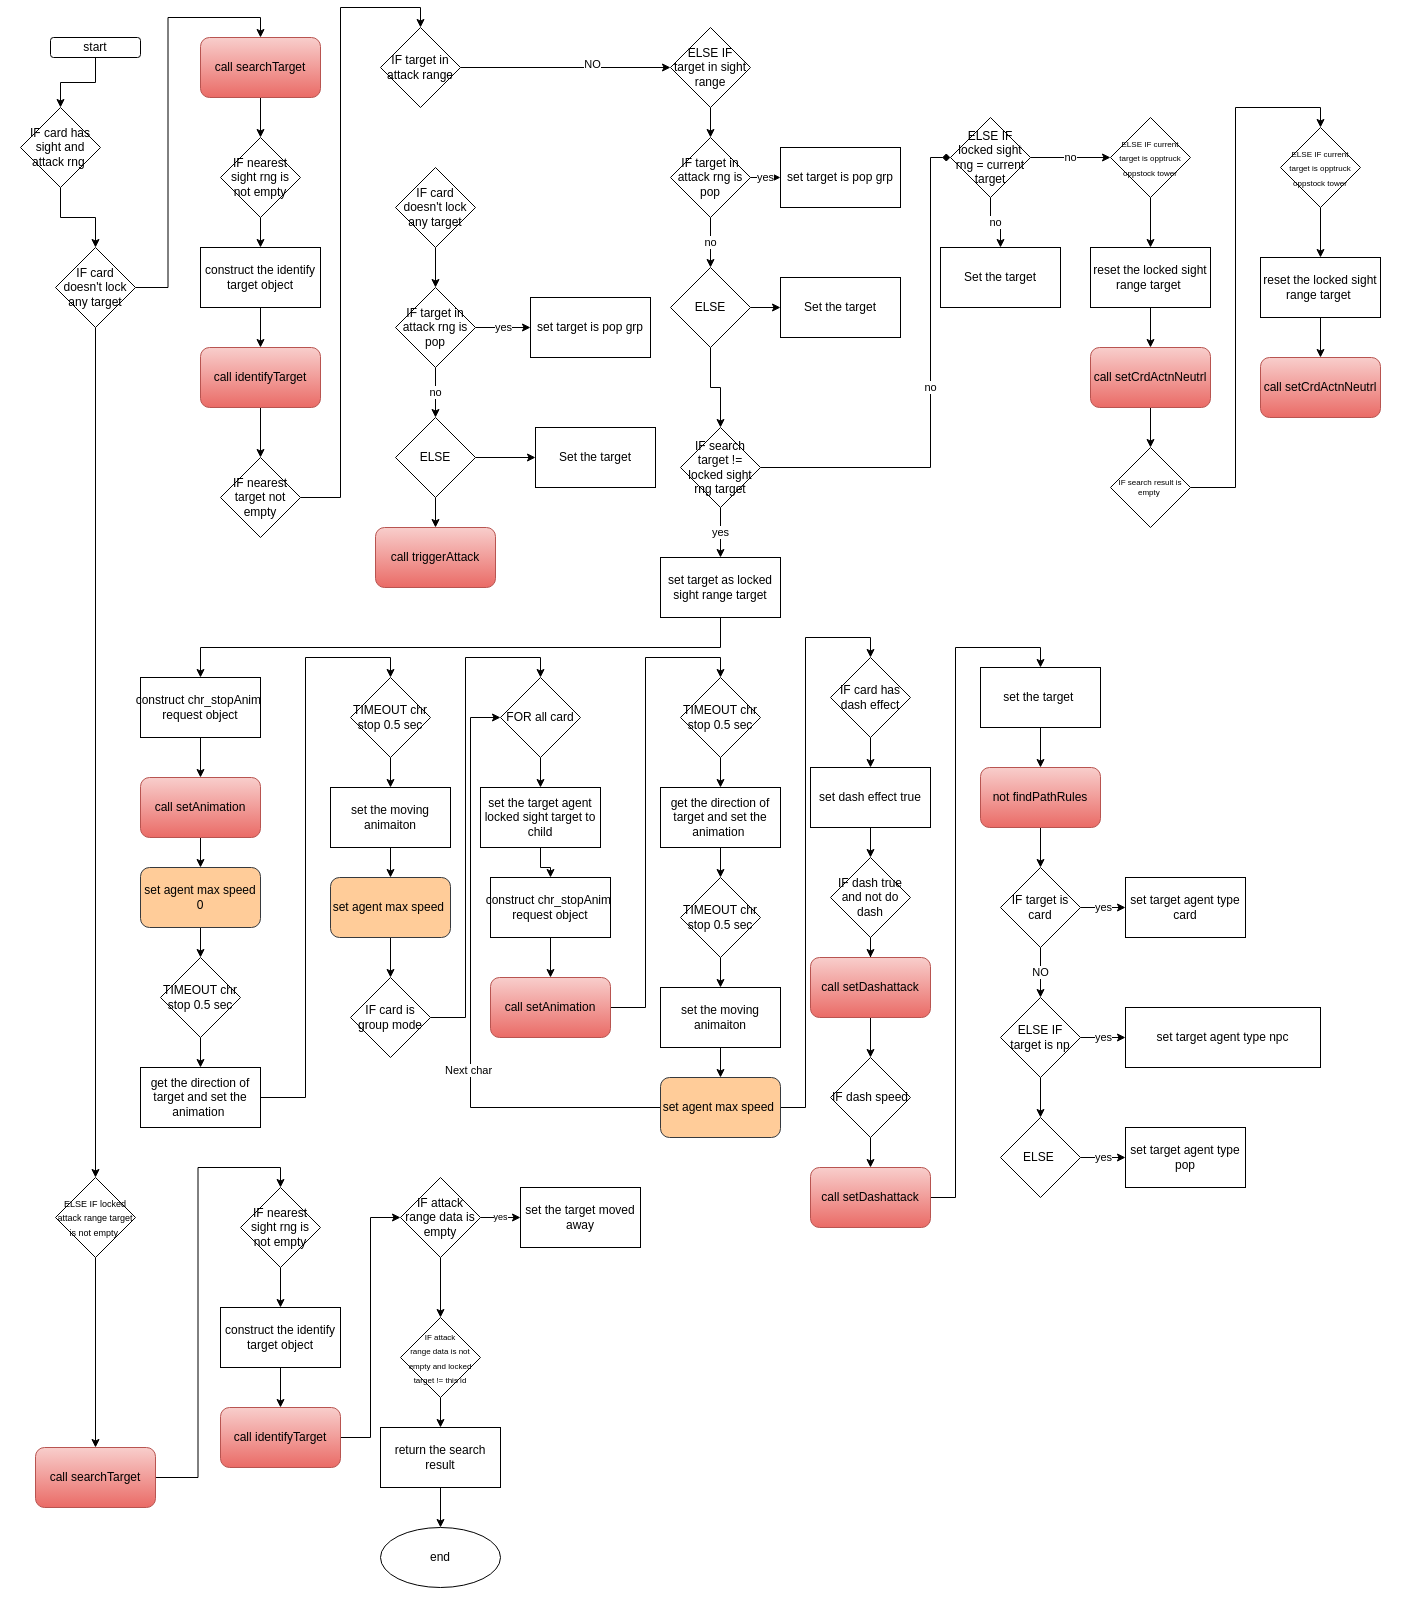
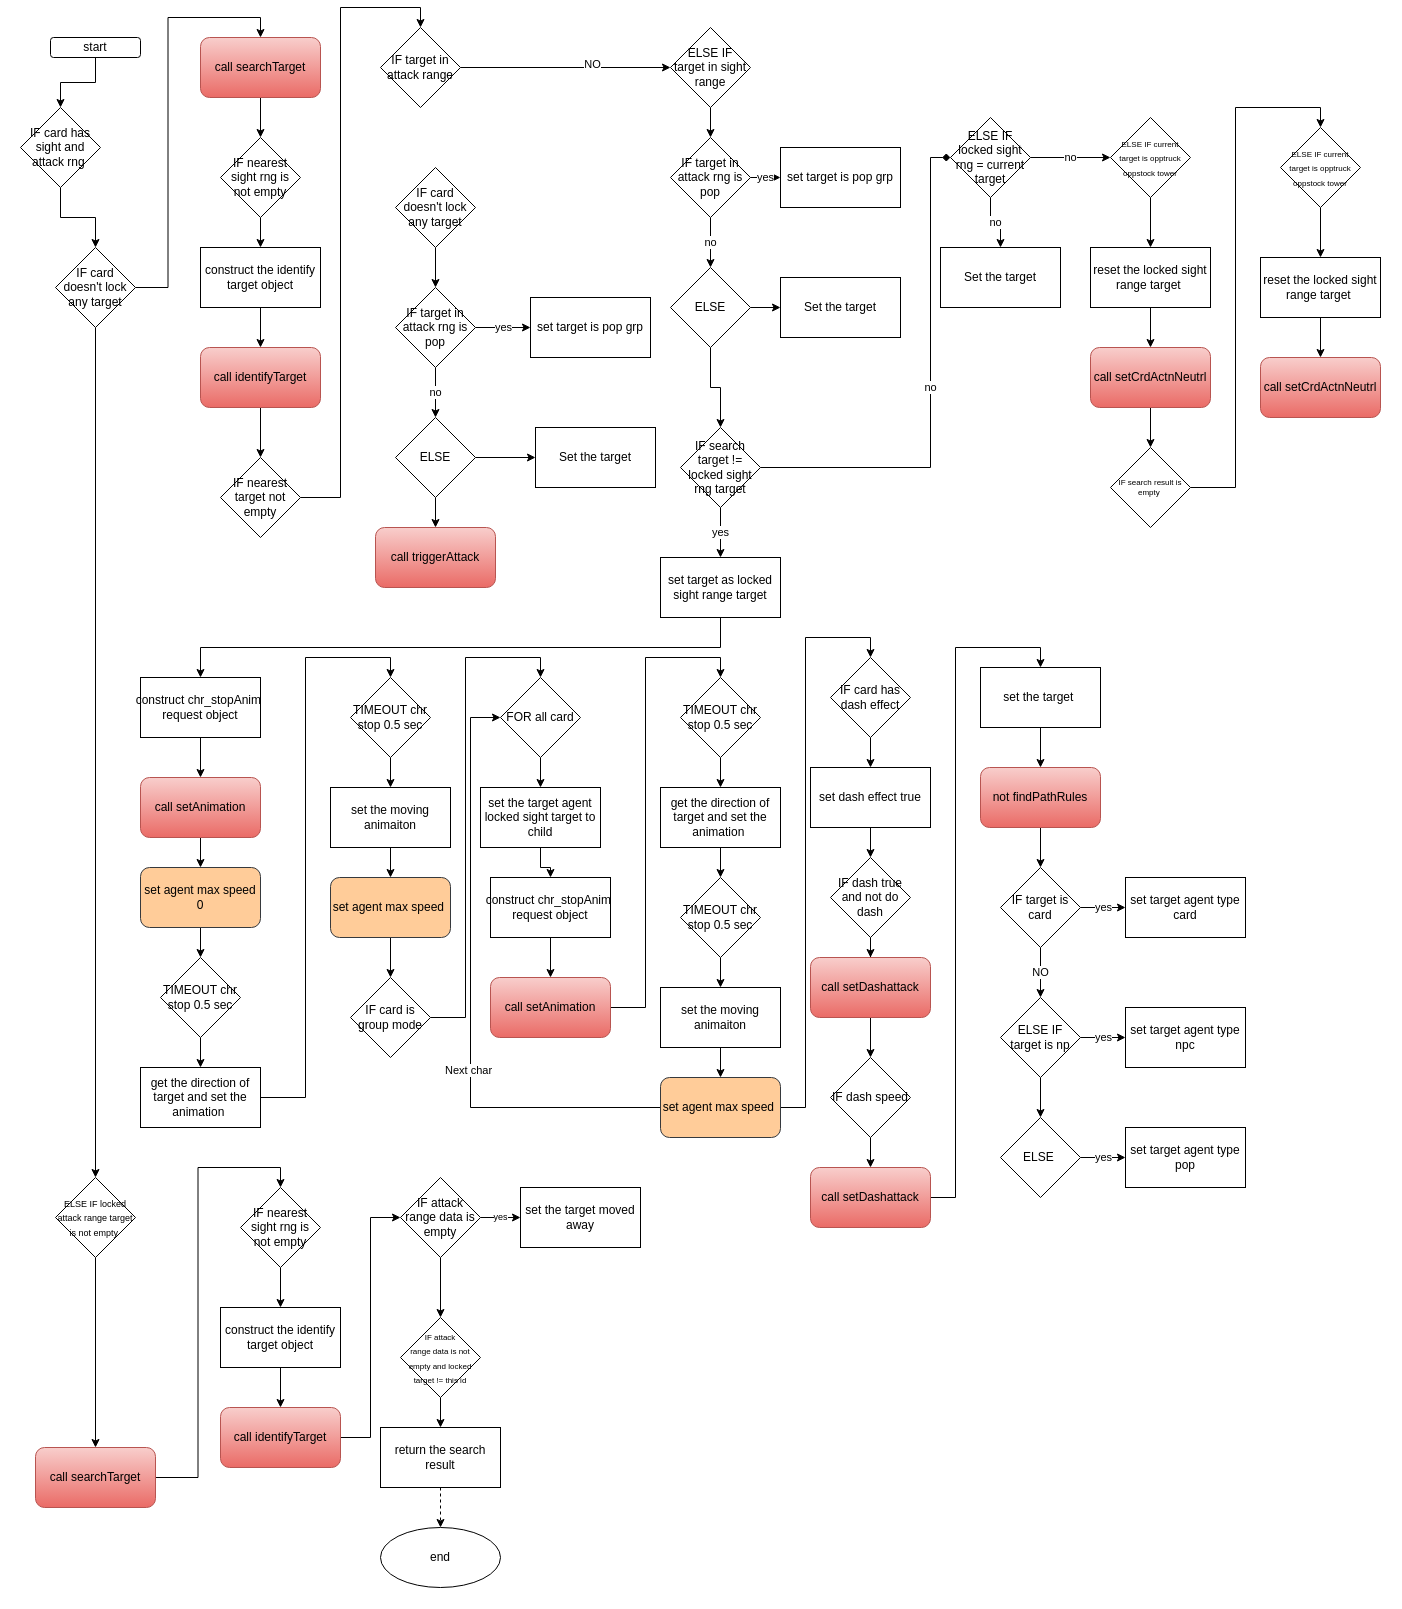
node "set target agent type npc": size 195x60 -> 120x60
edge "return the search result" -> "end": style solid -> dashed
